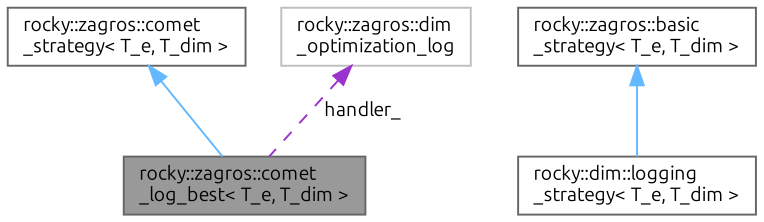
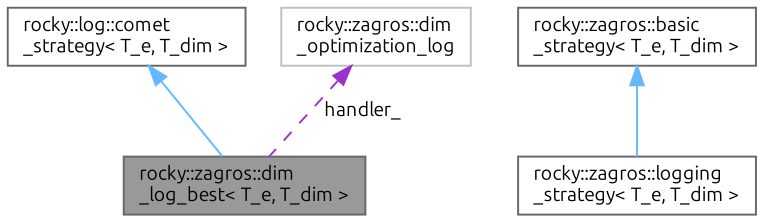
node "rocky::zagros::comet _strategy< T_e, T_dim >": label "rocky::zagros::comet _strategy< T_e, T_dim >" -> "rocky::log::comet _strategy< T_e, T_dim >"
node "rocky::zagros::comet _log_best< T_e, T_dim >": label "rocky::zagros::comet _log_best< T_e, T_dim >" -> "rocky::zagros::dim _log_best< T_e, T_dim >"
node "rocky::dim::logging _strategy< T_e, T_dim >": label "rocky::dim::logging _strategy< T_e, T_dim >" -> "rocky::zagros::logging _strategy< T_e, T_dim >"
